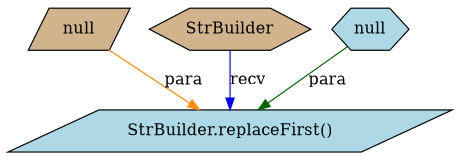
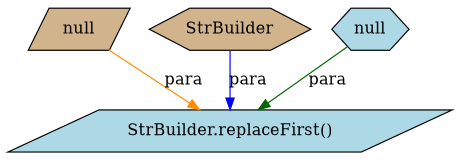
edge "StrBuilder" -> "StrBuilder.replaceFirst()": label "recv" -> "para"
